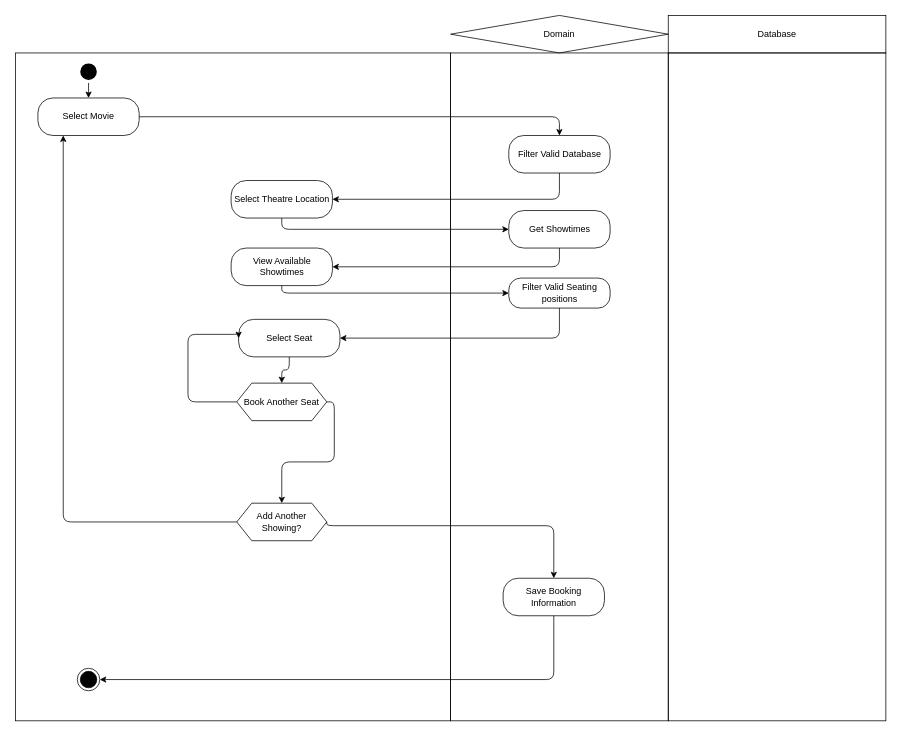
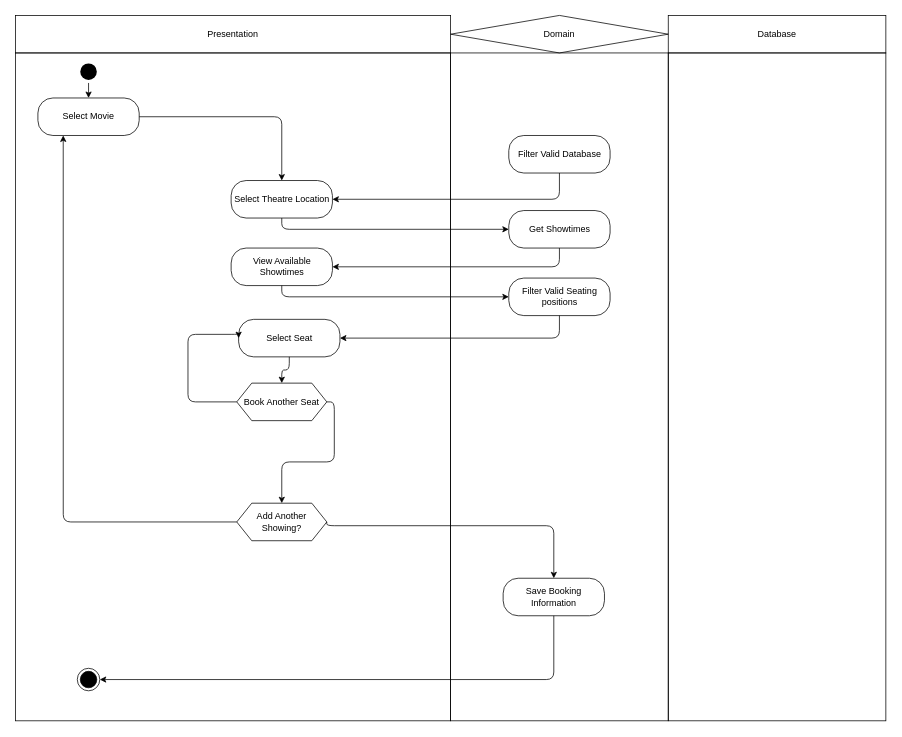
node "Presentation": added
edge "Select Movie" -> "Filter Valid Database": now "Select Movie" -> "Select Theatre Location"
node "Filter Valid Seating positions": size 101x30 -> 101x38
